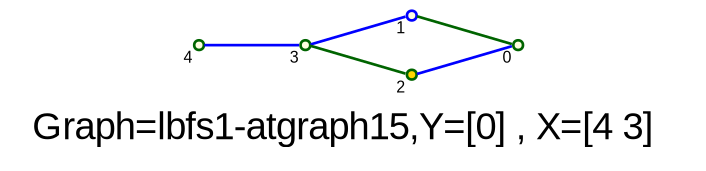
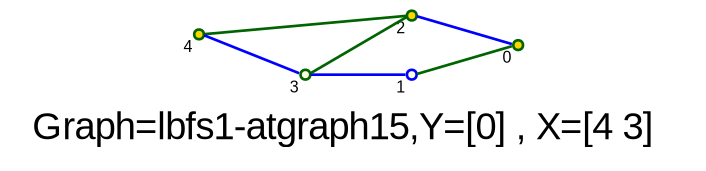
edge "2" -- "4": added
node "4": fillcolor lightyellow -> gold
node "0": fillcolor lightyellow -> gold
